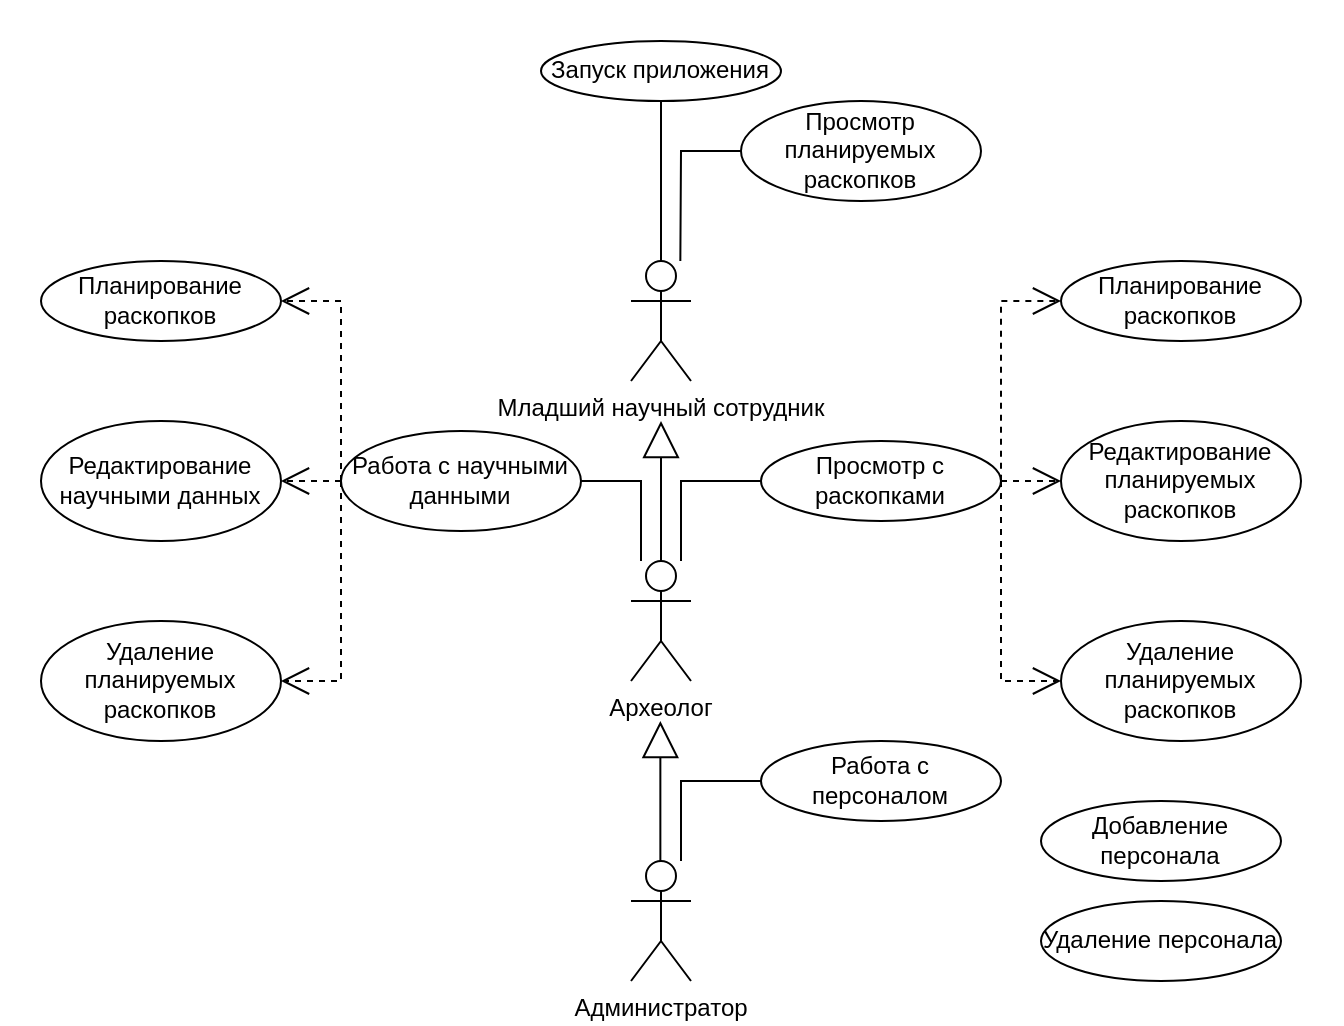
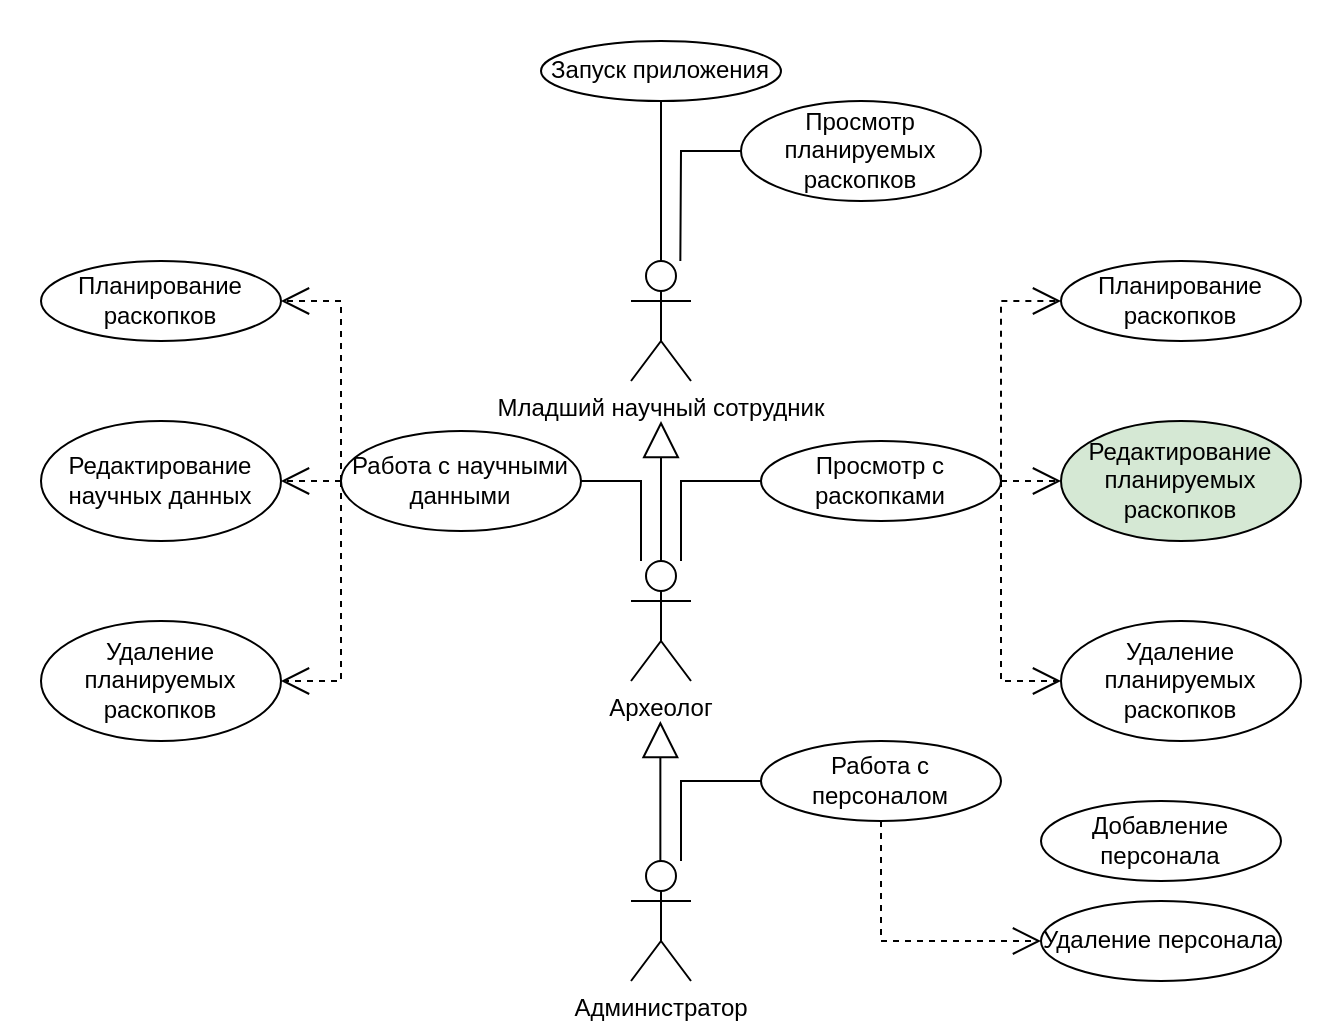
node "Редактирование научными данных": label "Редактирование научными данных" -> "Редактирование научных данных"
node "Редактирование планируемых раскопков": fillcolor #ffffff -> #d5e8d4
edge "Работа с персоналом" -> "Удаление персонала": added
